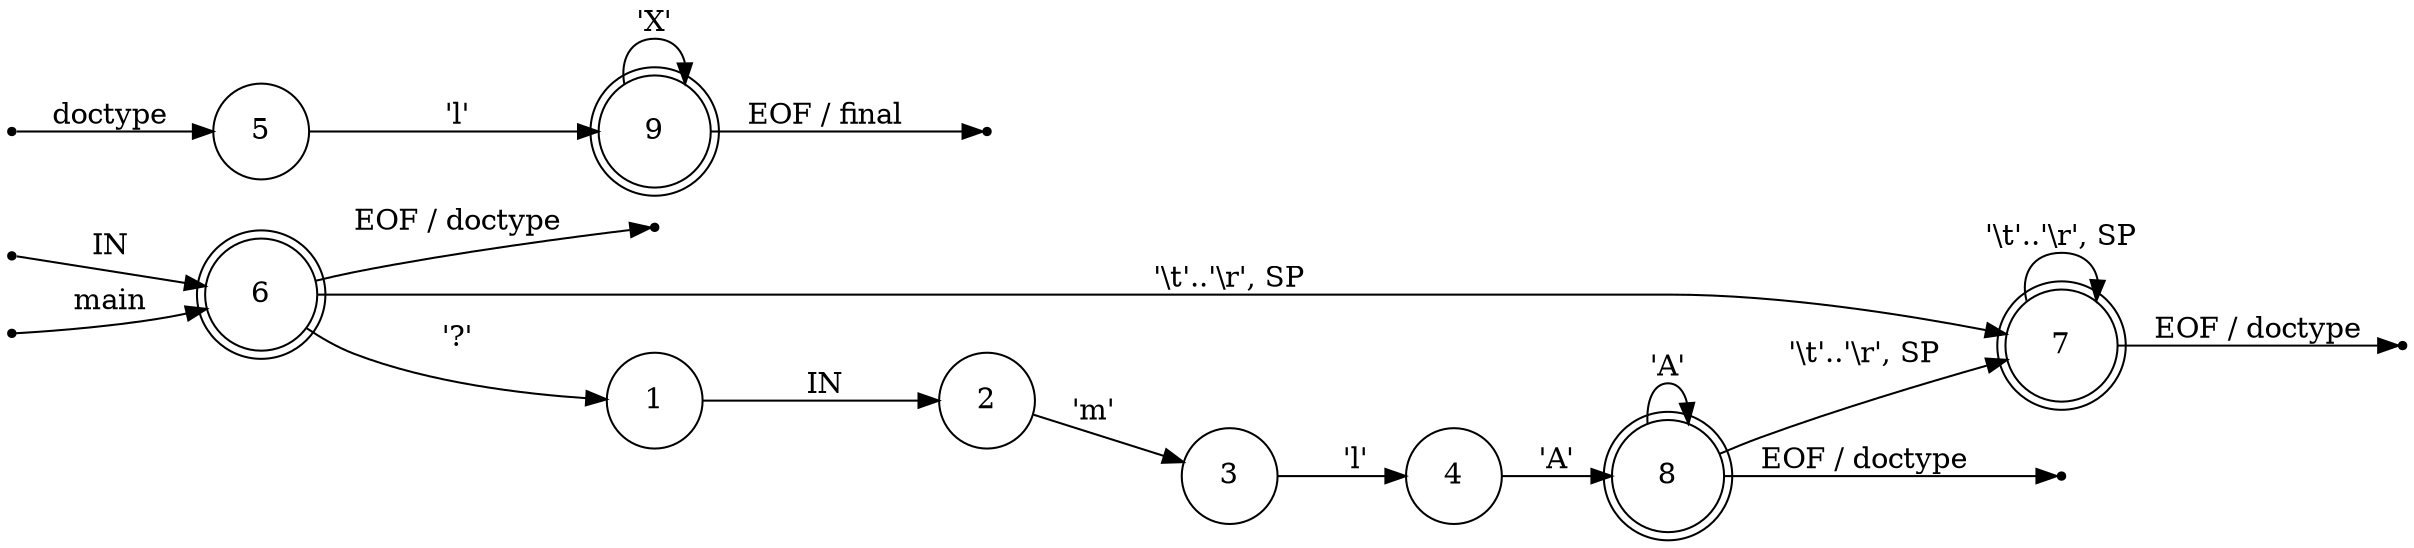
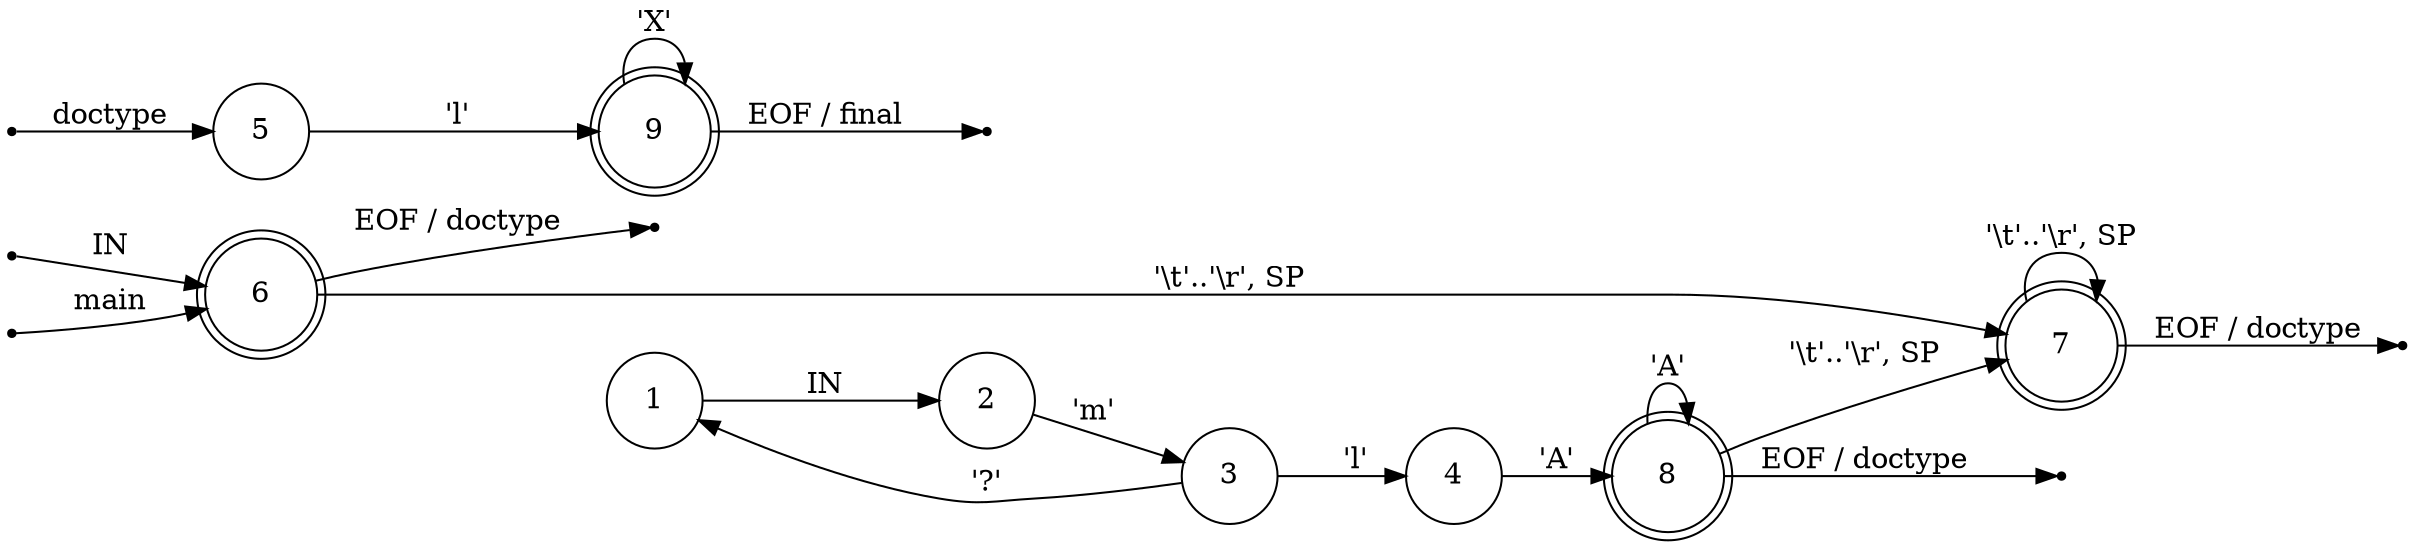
edge "6" -> "1": now "3" -> "1"
